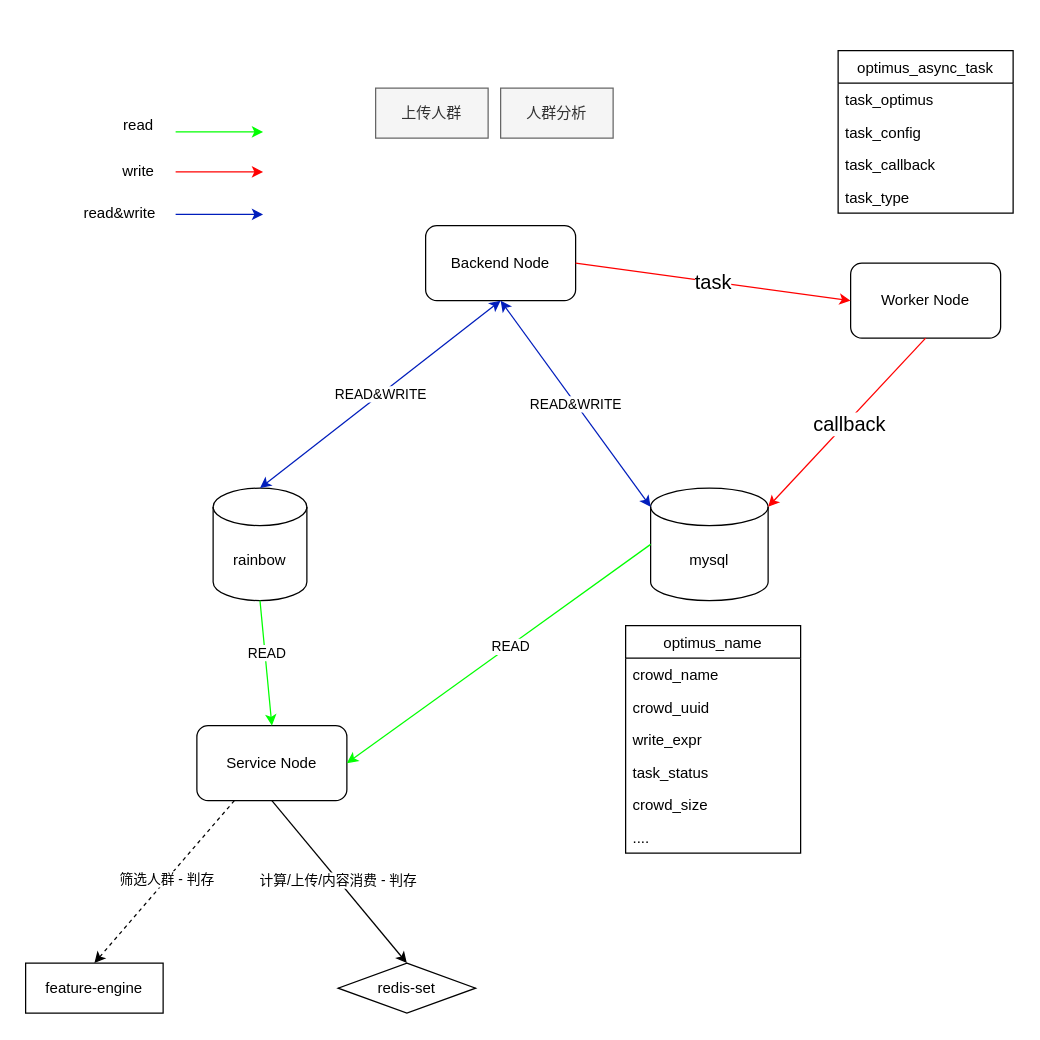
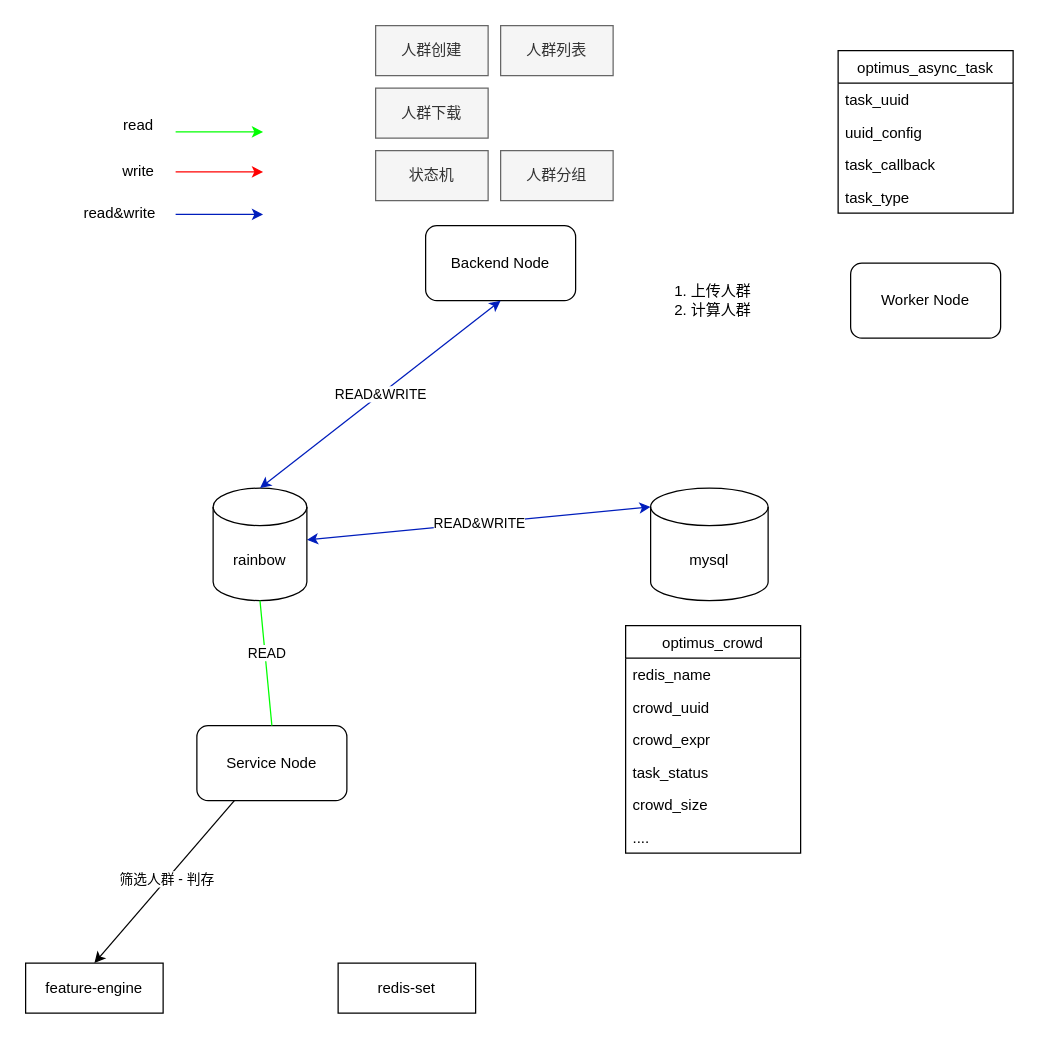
node "人群创建": added
node "人群列表": added
node "task_optimus": label "task_optimus" -> "task_uuid"
node "上传人群": label "上传人群" -> "人群下载"
node "人群分析": removed
node "task_config": label "task_config" -> "uuid_config"
node "状态机": added
node "人群分组": added
edge "Backend Node" -> "Worker Node": removed, label "task"
node "1. 上传人群 2. 计算人群": added
edge "Backend Node" -- "mysql": now "rainbow" -- "mysql"
edge "Worker Node" -> "mysql": removed, label "callback"
node "optimus_name": label "optimus_name" -> "optimus_crowd"
edge "mysql" -> "Service Node": removed, label "READ"
node "crowd_name": label "crowd_name" -> "redis_name"
edge "rainbow" -> "Service Node": arrowhead classic -> none
node "write_expr": label "write_expr" -> "crowd_expr"
edge "Service Node" -> "feature-engine": style dashed -> solid
edge "Service Node" -> "redis-set": removed, label "计算/上传/内容消费 - 判存"
node "redis-set": shape diamond -> rectangle
